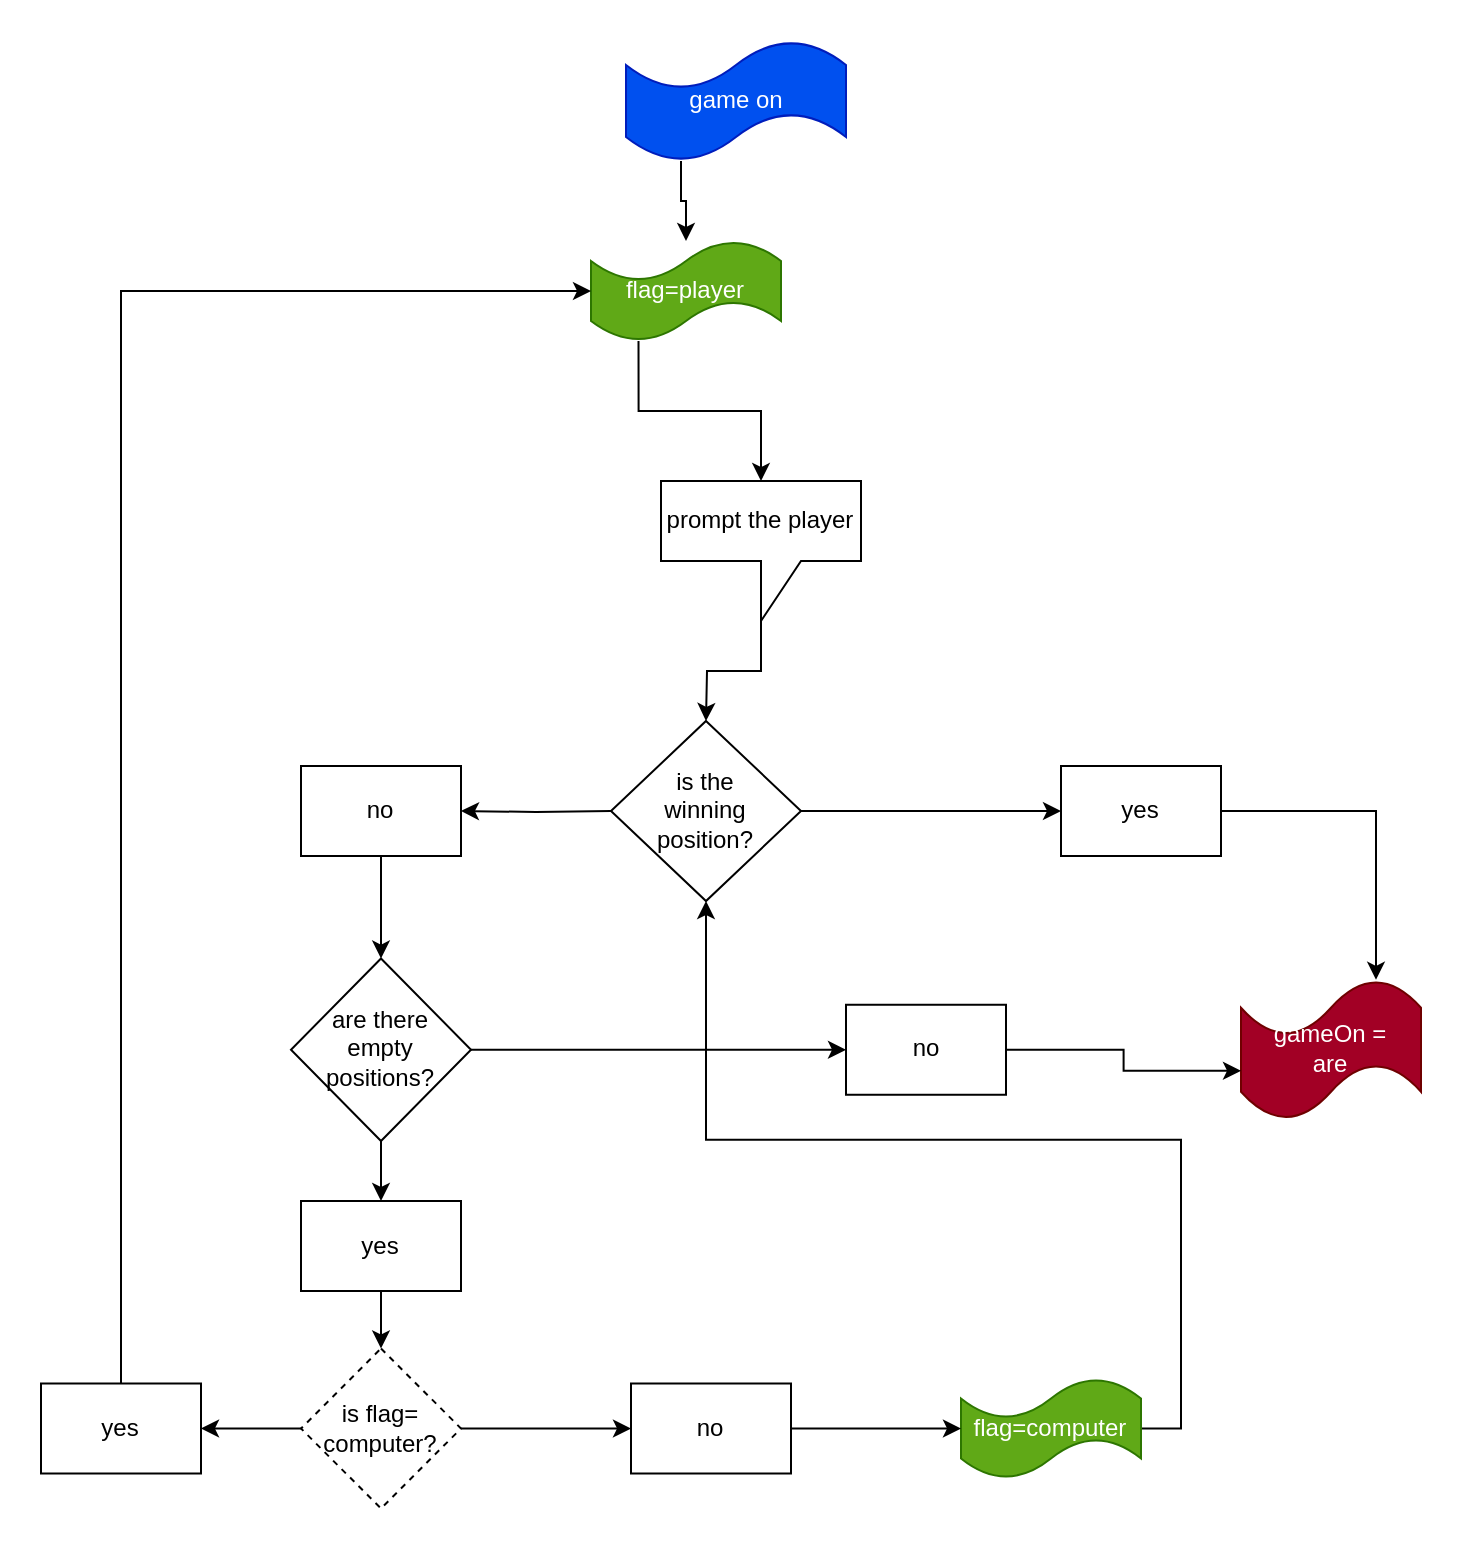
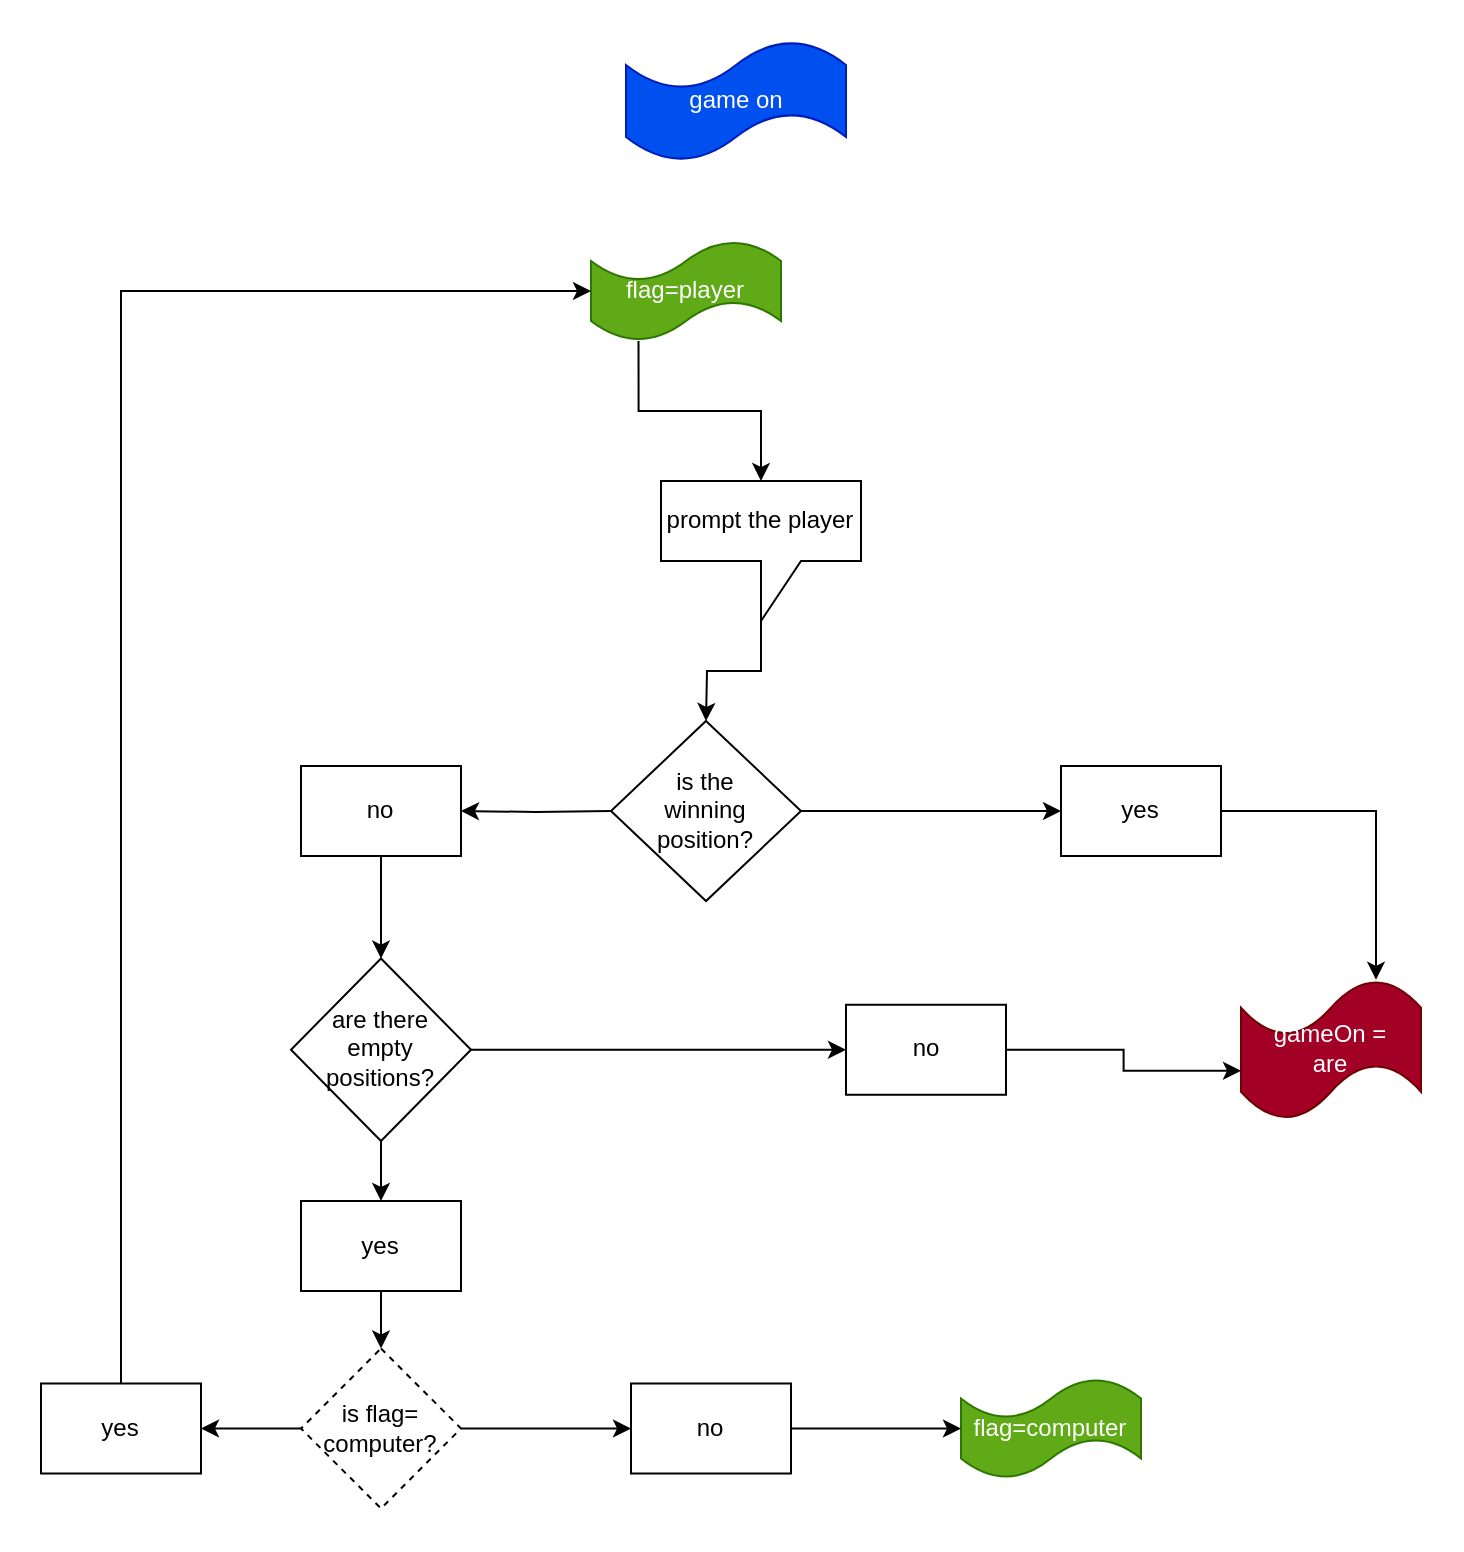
edge "game on" -> "flag=player": removed
edge "flag=computer" -> "is the winning position?": removed
